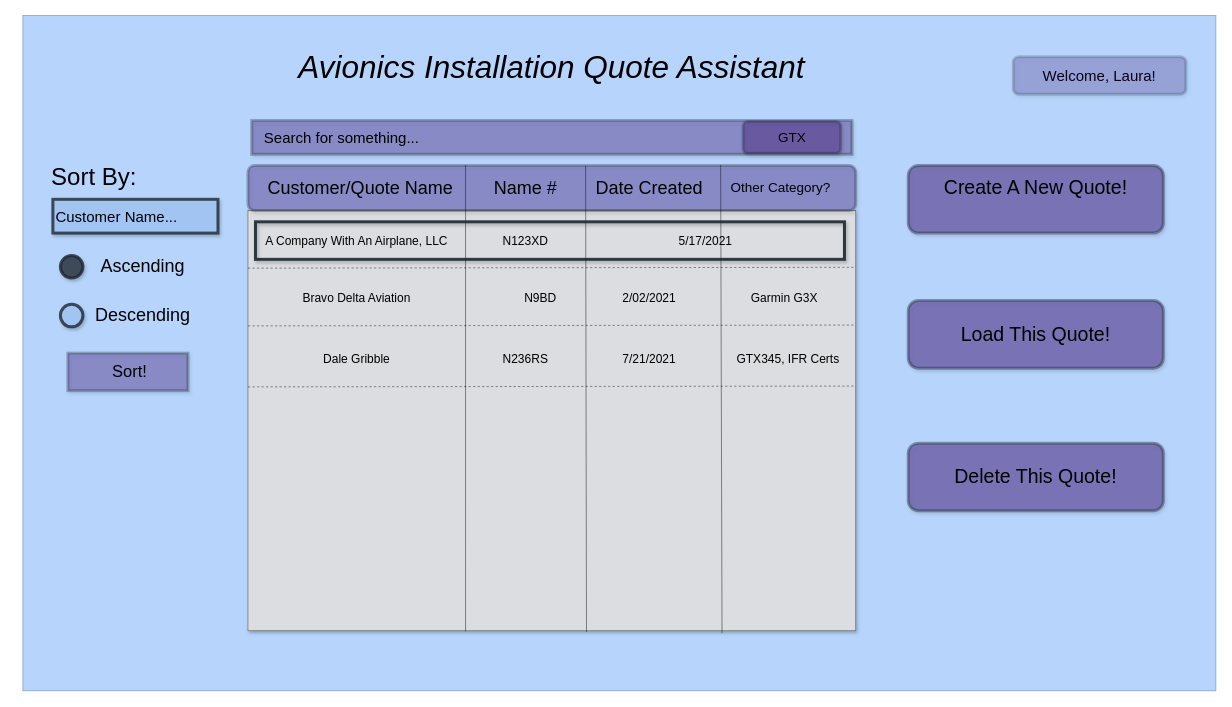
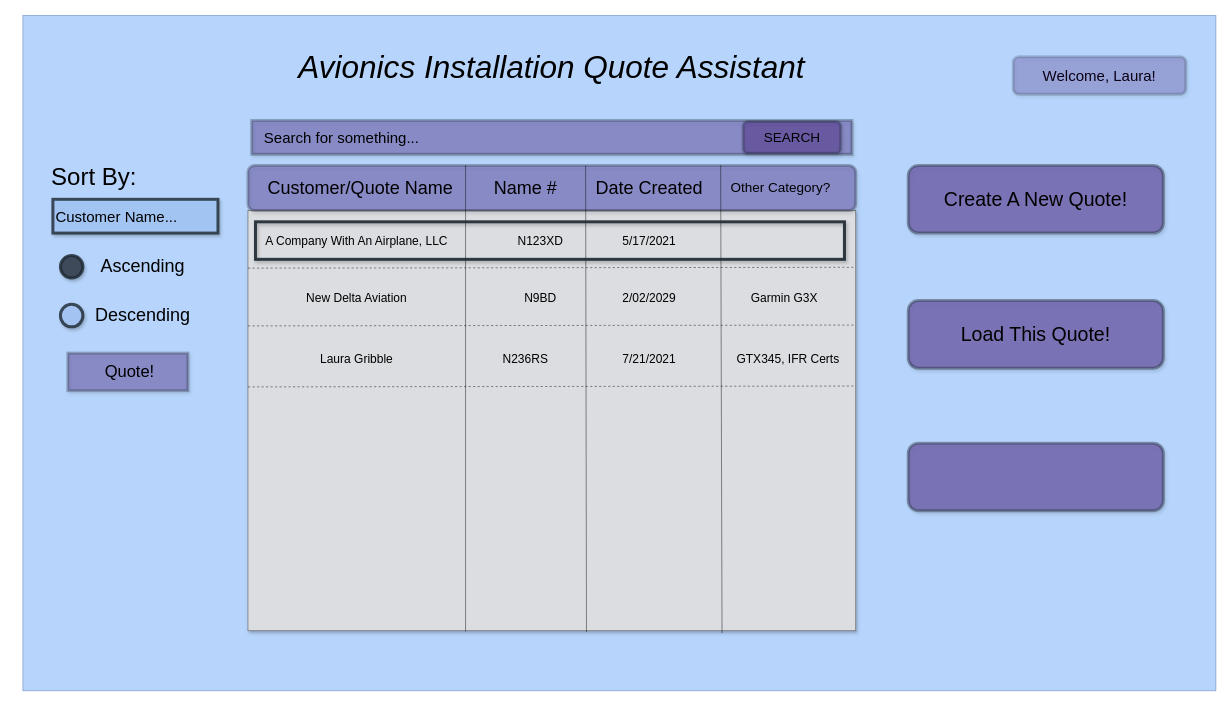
node "GTX": label "GTX" -> "SEARCH"
node "Create A New Quote!": moved (1035, 188) -> (1035, 199)
node "N123XD": moved (525, 240) -> (540, 240)
node "5/17/2021": moved (705, 240) -> (649, 240)
node "Bravo Delta Aviation": label "Bravo Delta Aviation" -> "New Delta Aviation"
node "2/02/2021": label "2/02/2021" -> "2/02/2029"
node "Dale Gribble": label "Dale Gribble" -> "Laura Gribble"
node "Sort!": label "Sort!" -> "Quote!"
node "Delete This Quote!": removed
